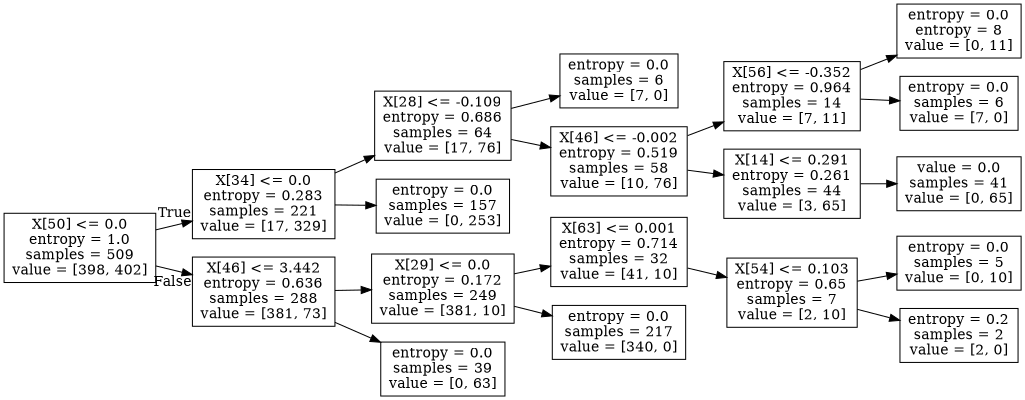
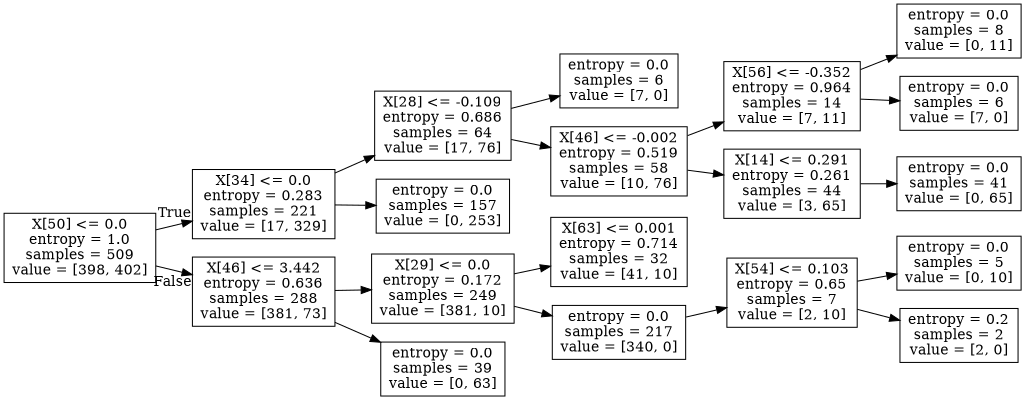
node "entropy = 0.0 entropy = 8 value = [0, 11]": label "entropy = 0.0 entropy = 8 value = [0, 11]" -> "entropy = 0.0 samples = 8 value = [0, 11]"
node "value = 0.0 samples = 41 value = [0, 65]": label "value = 0.0 samples = 41 value = [0, 65]" -> "entropy = 0.0 samples = 41 value = [0, 65]"
edge "X[63] <= 0.001 entropy = 0.714 samples = 32 value = [41, 10]" -> "X[54] <= 0.103 entropy = 0.65 samples = 7 value = [2, 10]": now "entropy = 0.0 samples = 217 value = [340, 0]" -> "X[54] <= 0.103 entropy = 0.65 samples = 7 value = [2, 10]"
